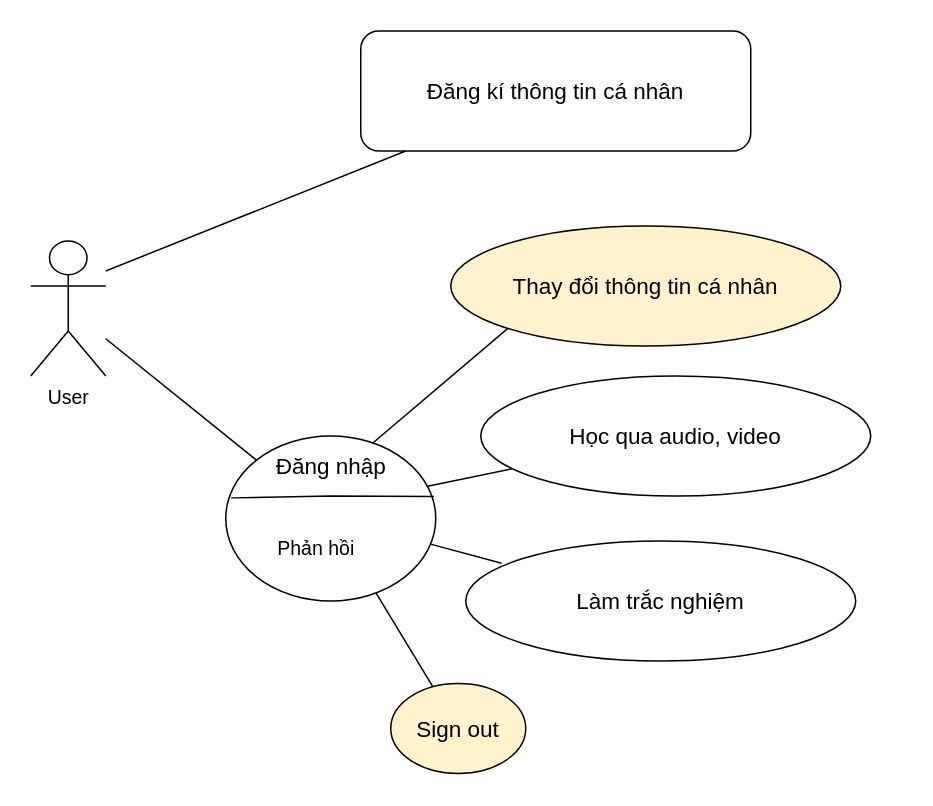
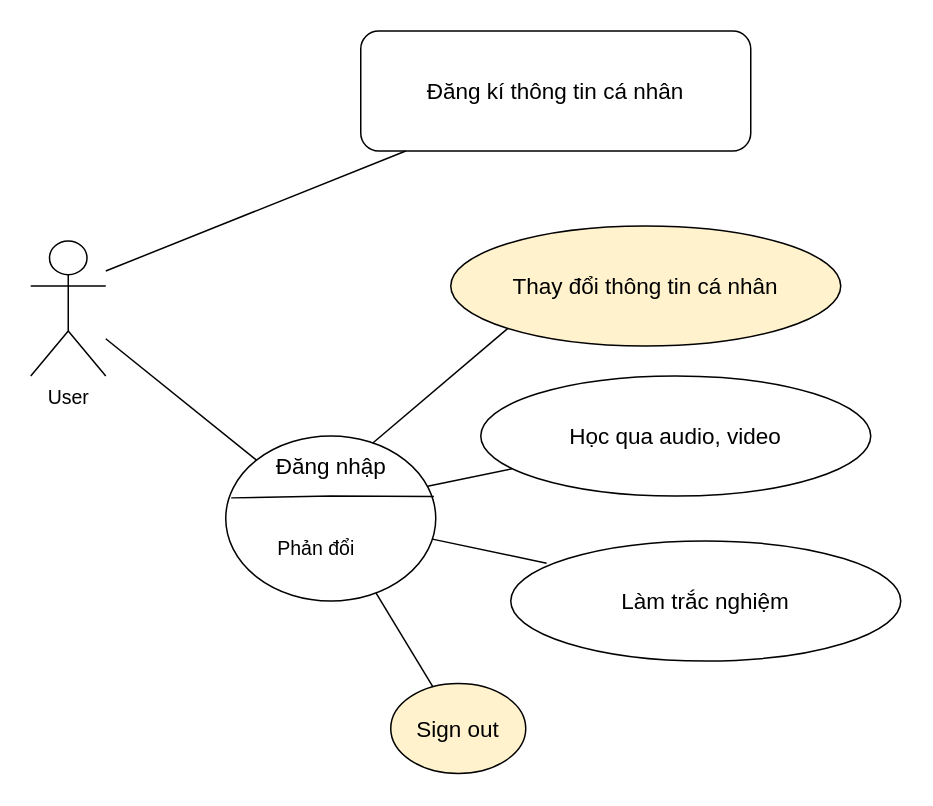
node "Phản hồi": label "Phản hồi" -> "Phản đổi"
node "Làm trắc nghiệm": moved (661, 601) -> (706, 601)
